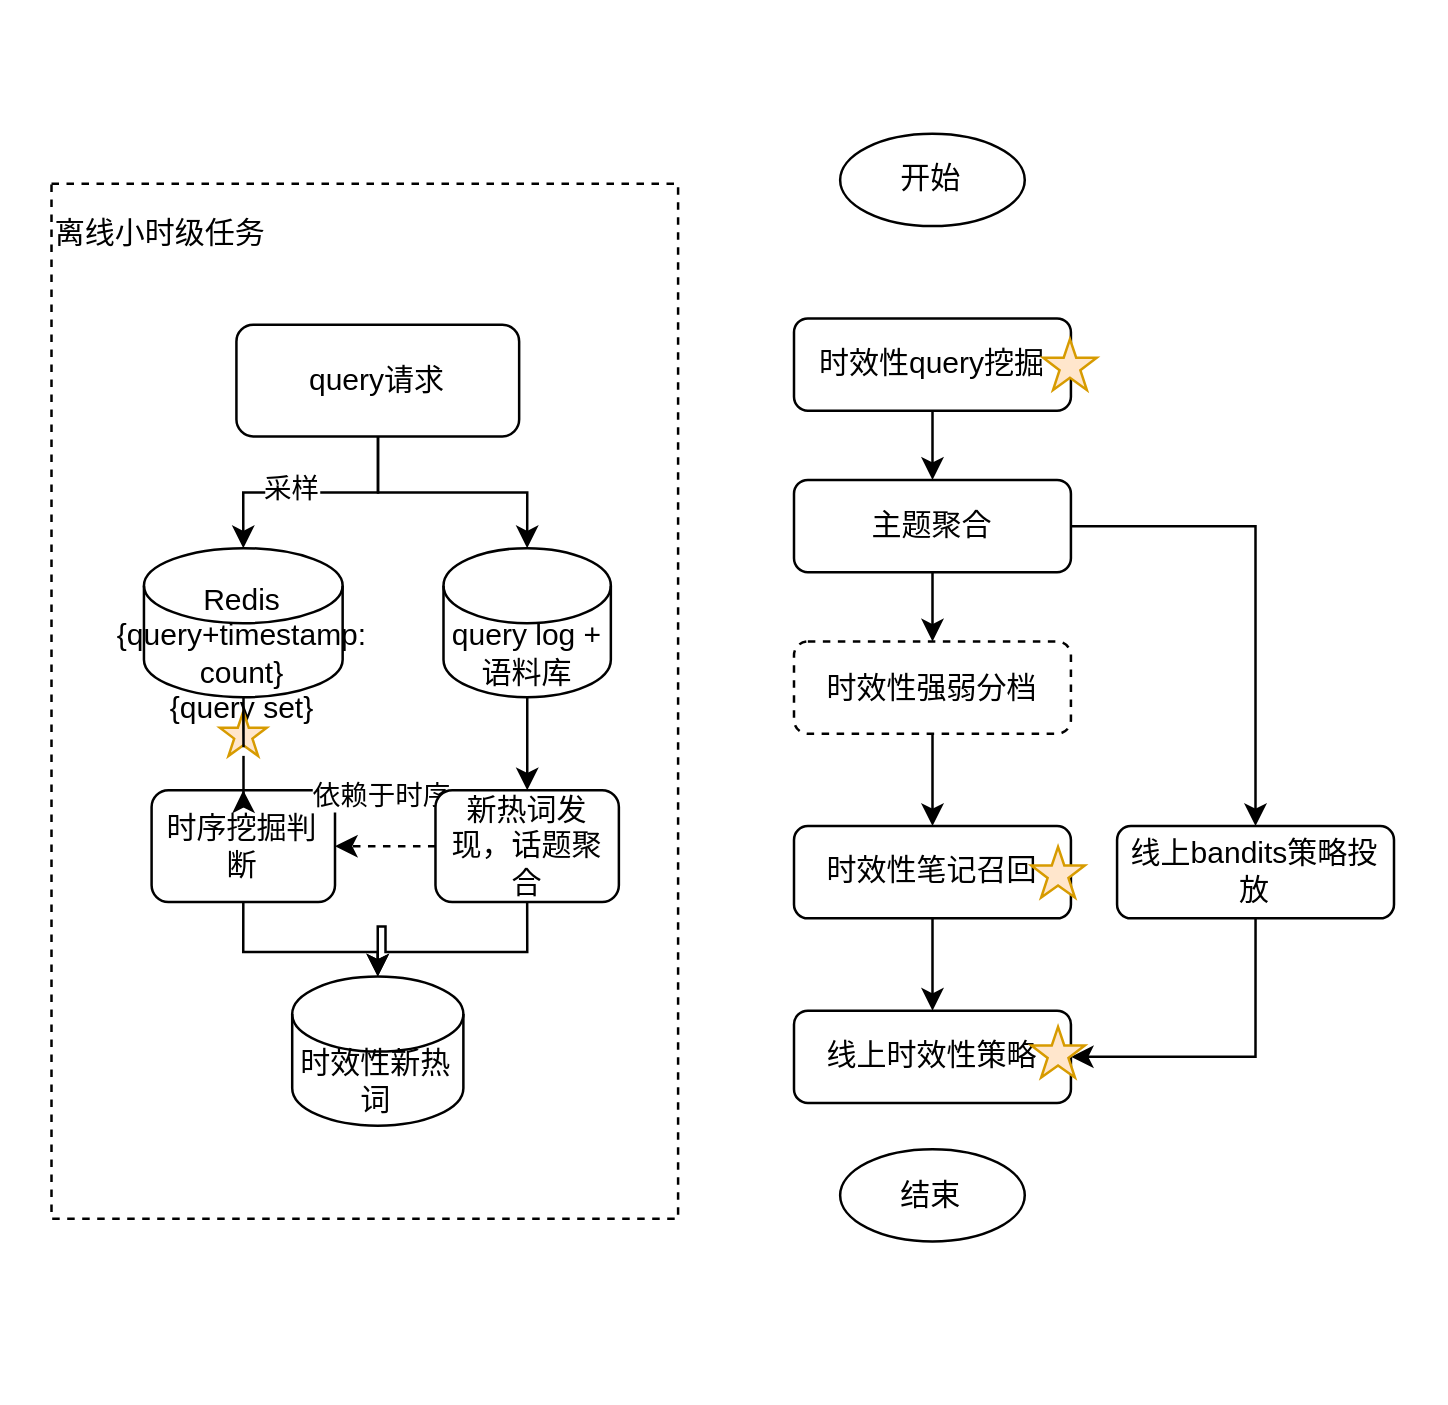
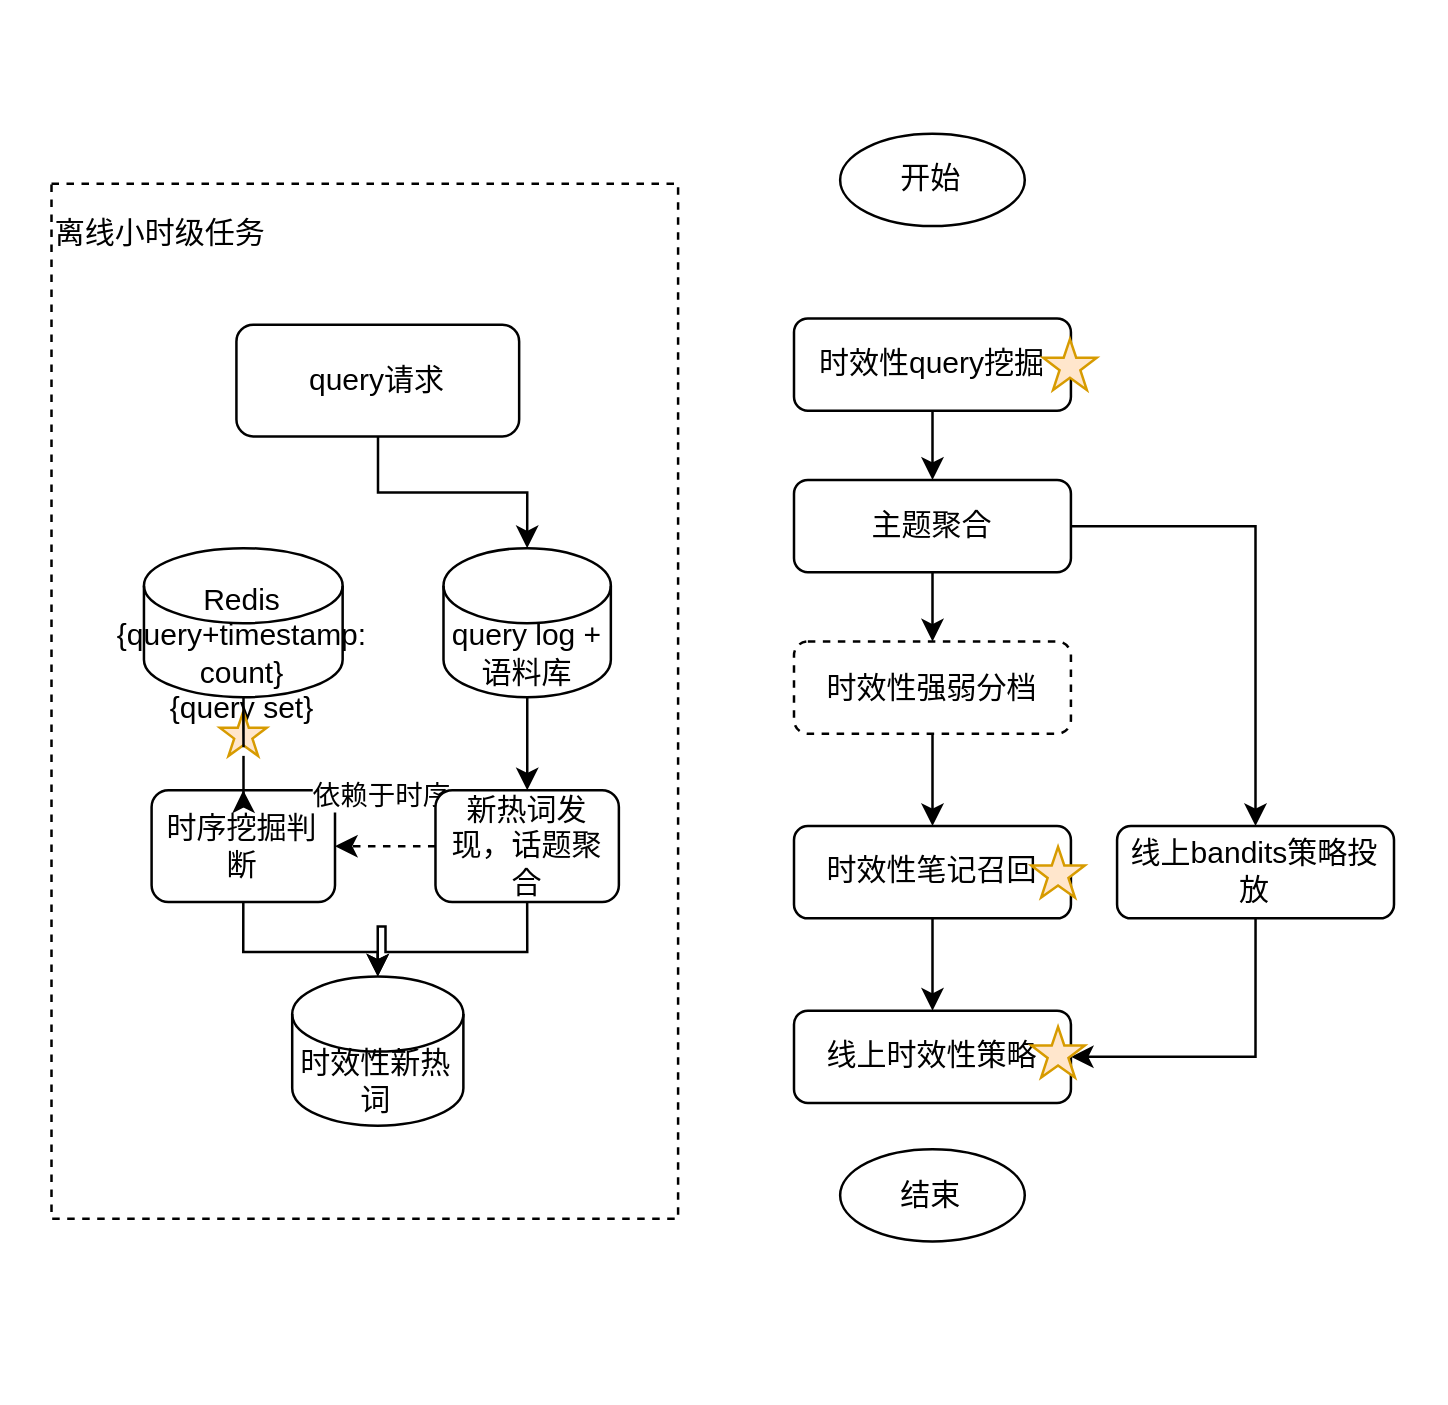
edge "query请求" -> "Redis {query+timestamp: count} {query set}": removed, label "采样"
